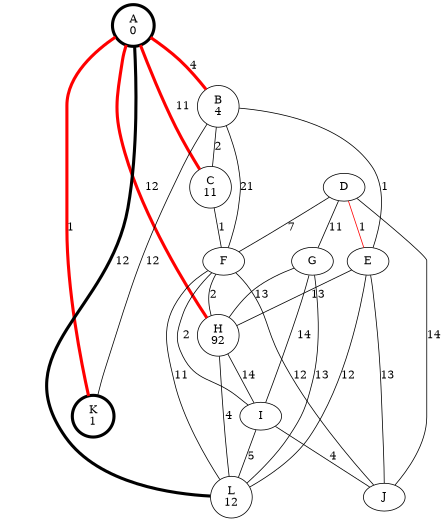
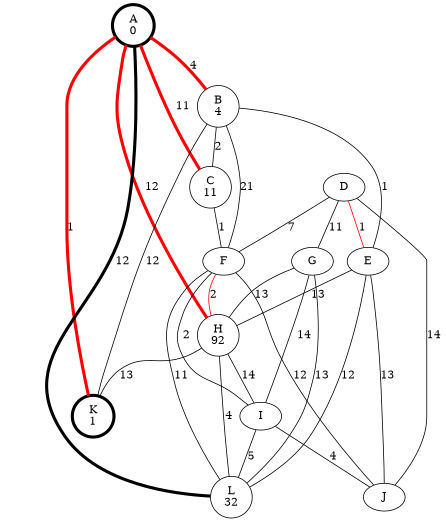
edge "F" -- "H 92": color black -> red
edge "H 92" -- "K 1": added, label "13"
node "L 12": label "L 12" -> "L 32"
